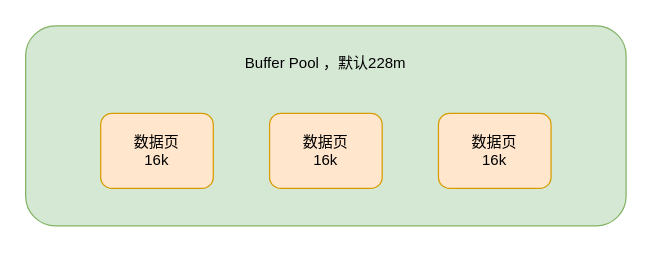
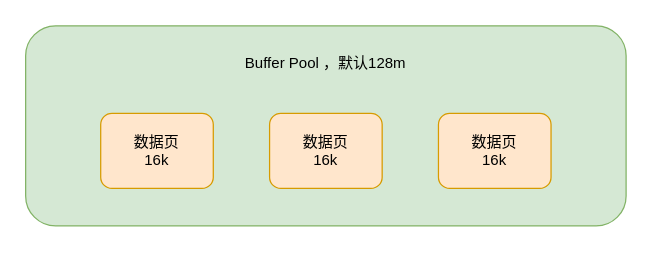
node "Buffer Pool ，默认228m": label "Buffer Pool ，默认228m" -> "Buffer Pool ，默认128m"
